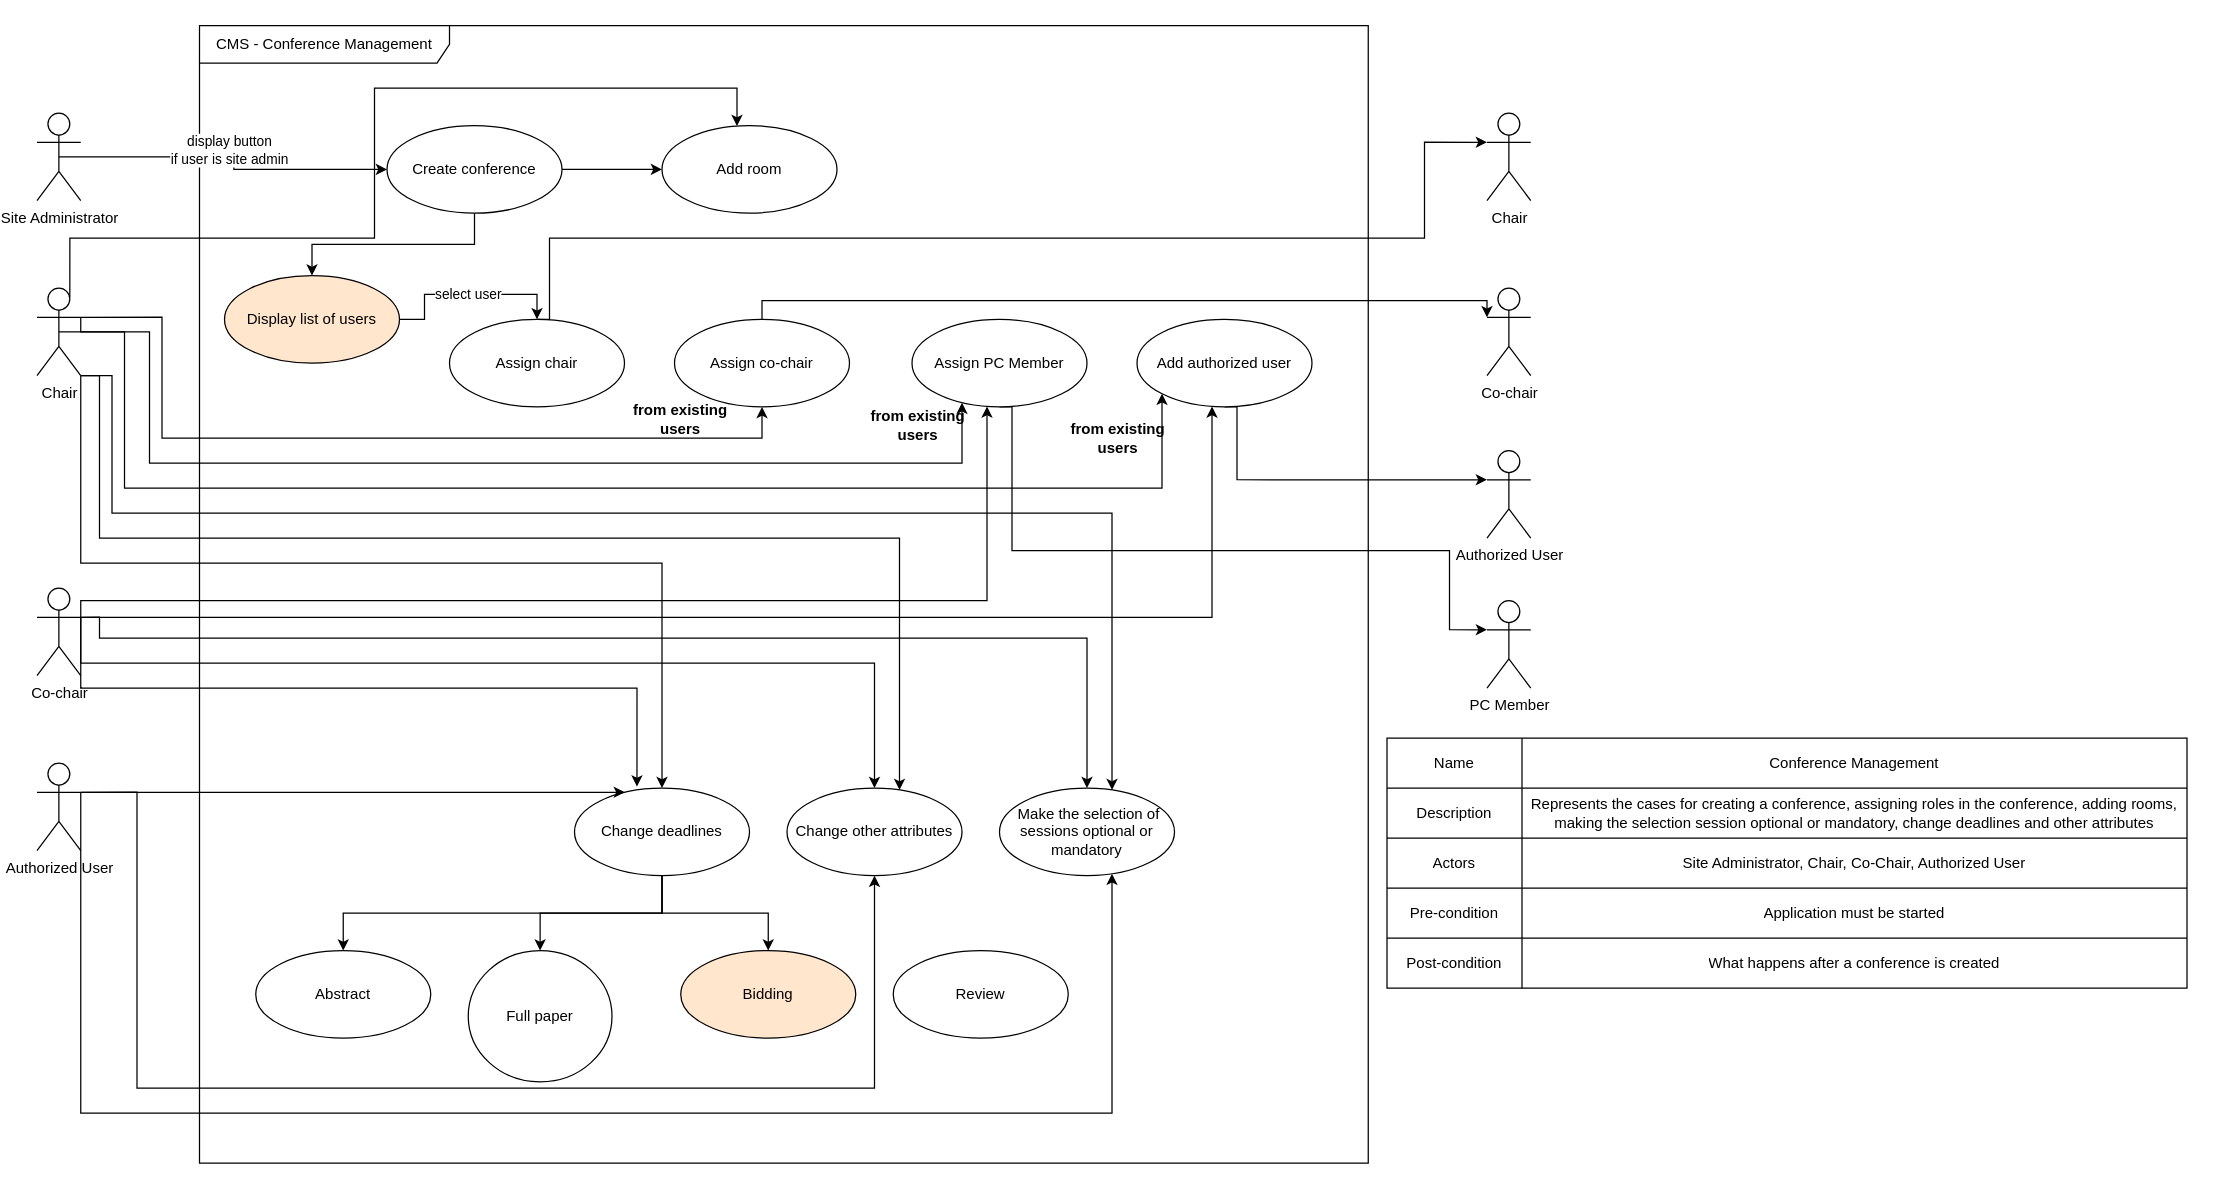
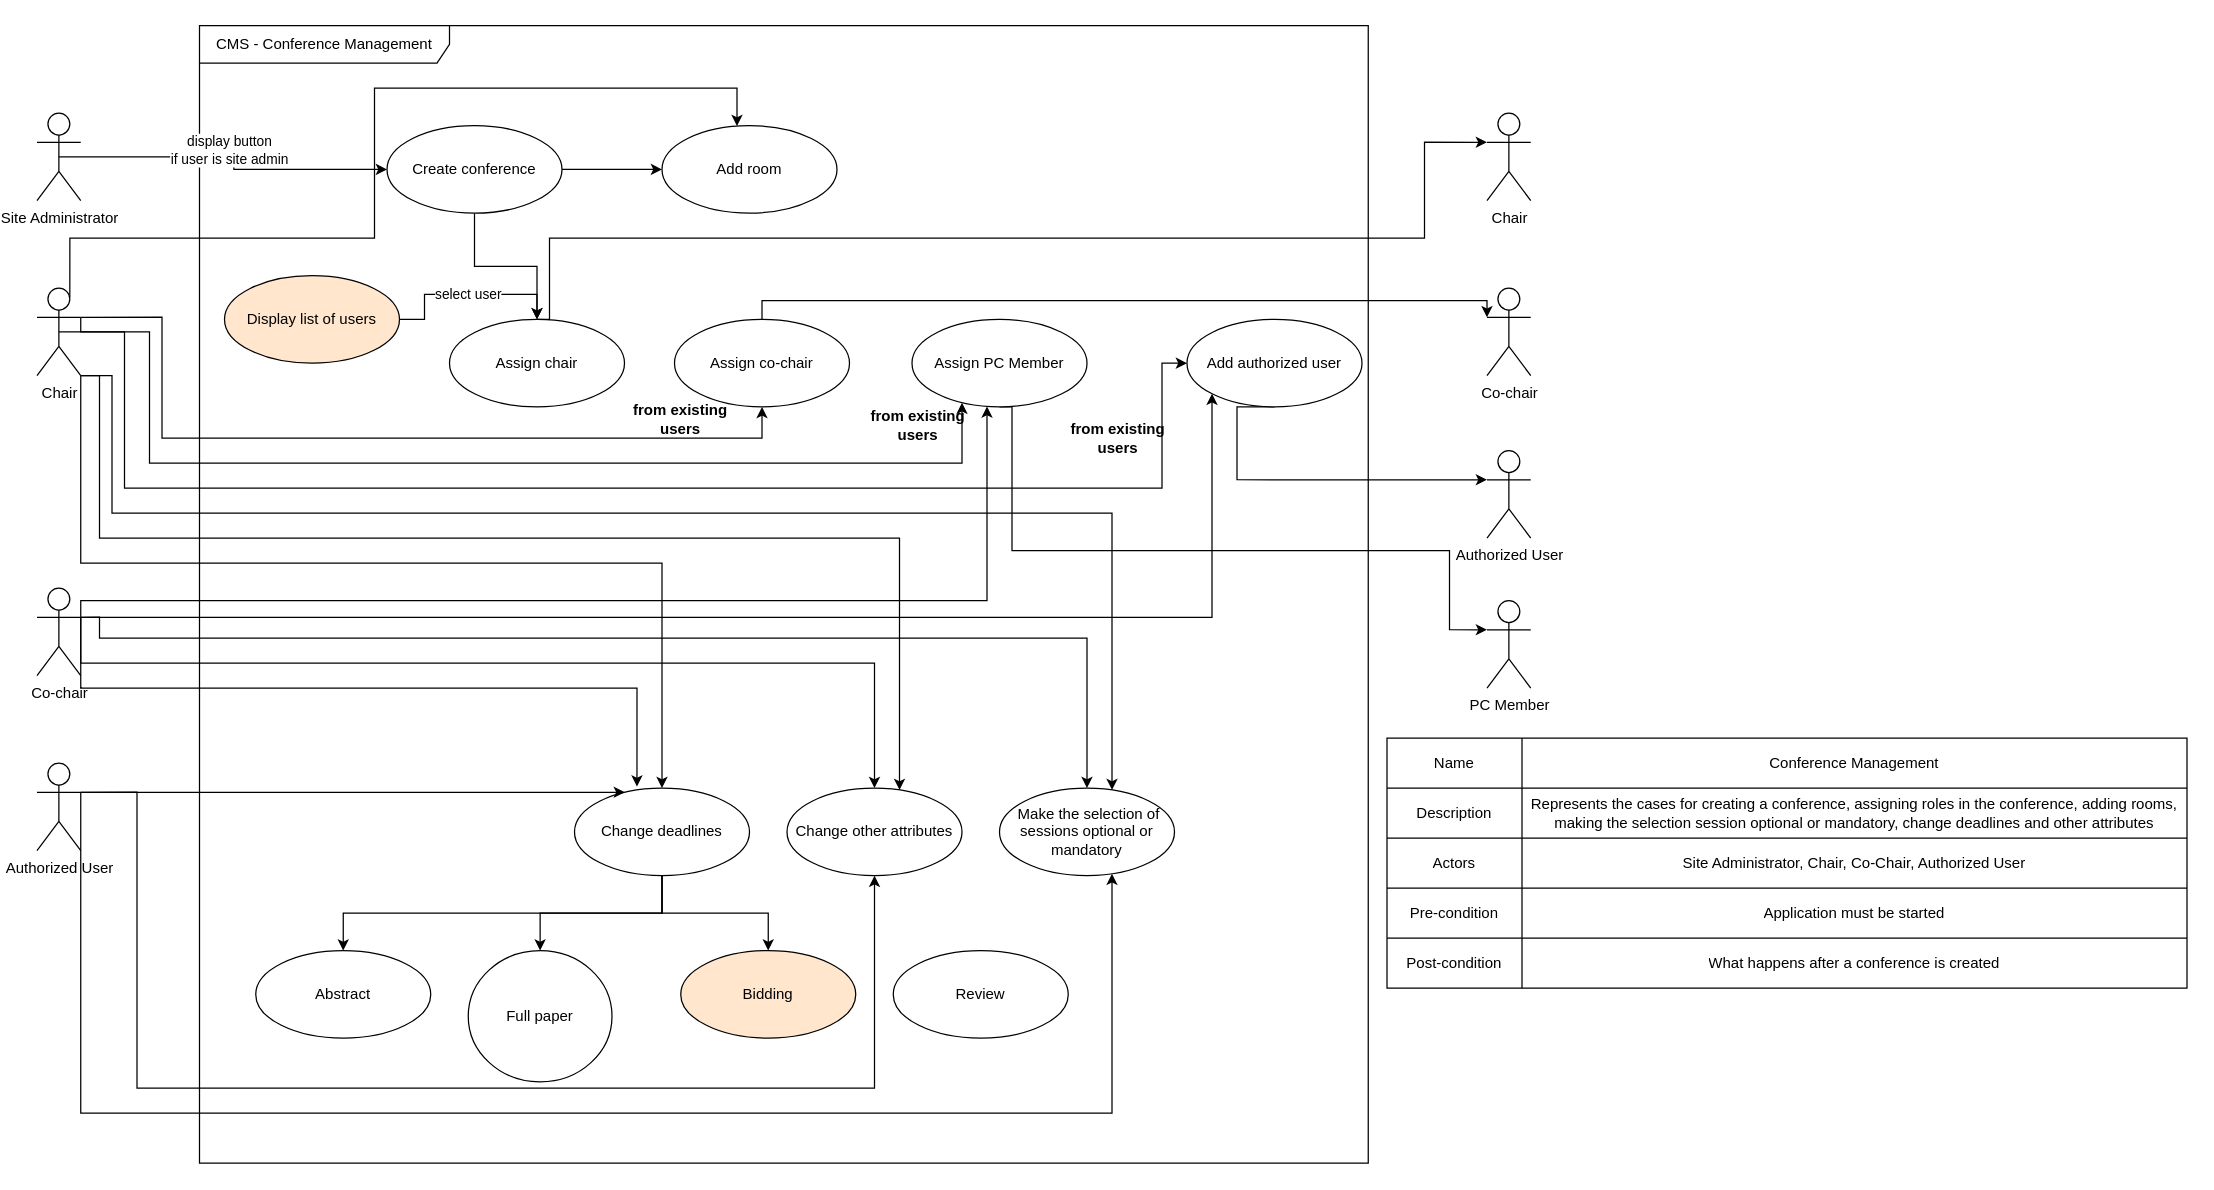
edge "Create conference" -> "Display list of users": now "Create conference" -> "Assign chair"
node "Add authorized user": moved (1224, 363) -> (1274, 363)
